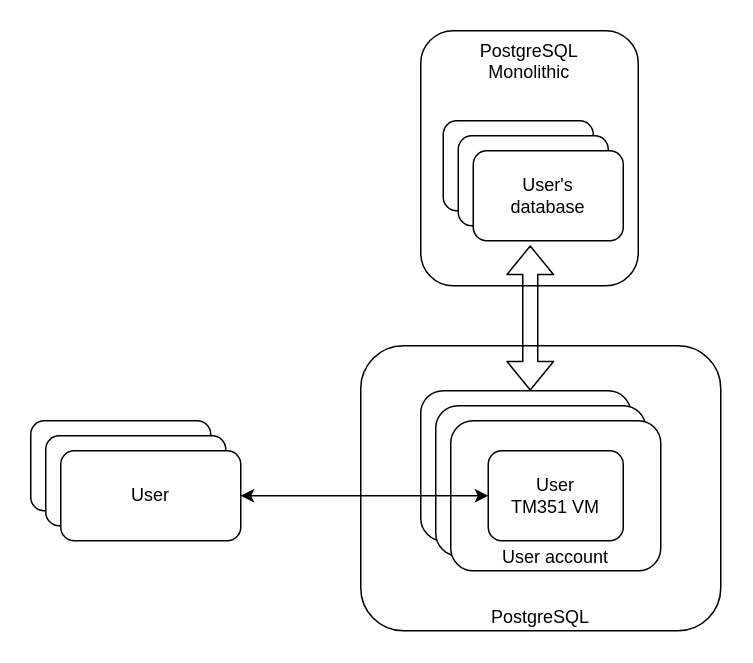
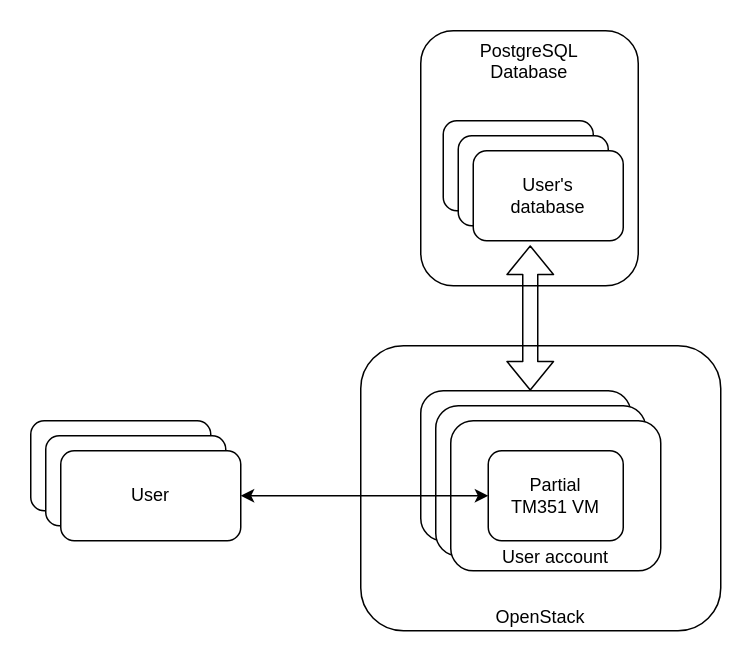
node "PostgreSQL Monolithic": label "PostgreSQL Monolithic" -> "PostgreSQL Database"
node "User TM351 VM": label "User TM351 VM" -> "Partial TM351 VM"
node "PostgreSQL": label "PostgreSQL" -> "OpenStack"
